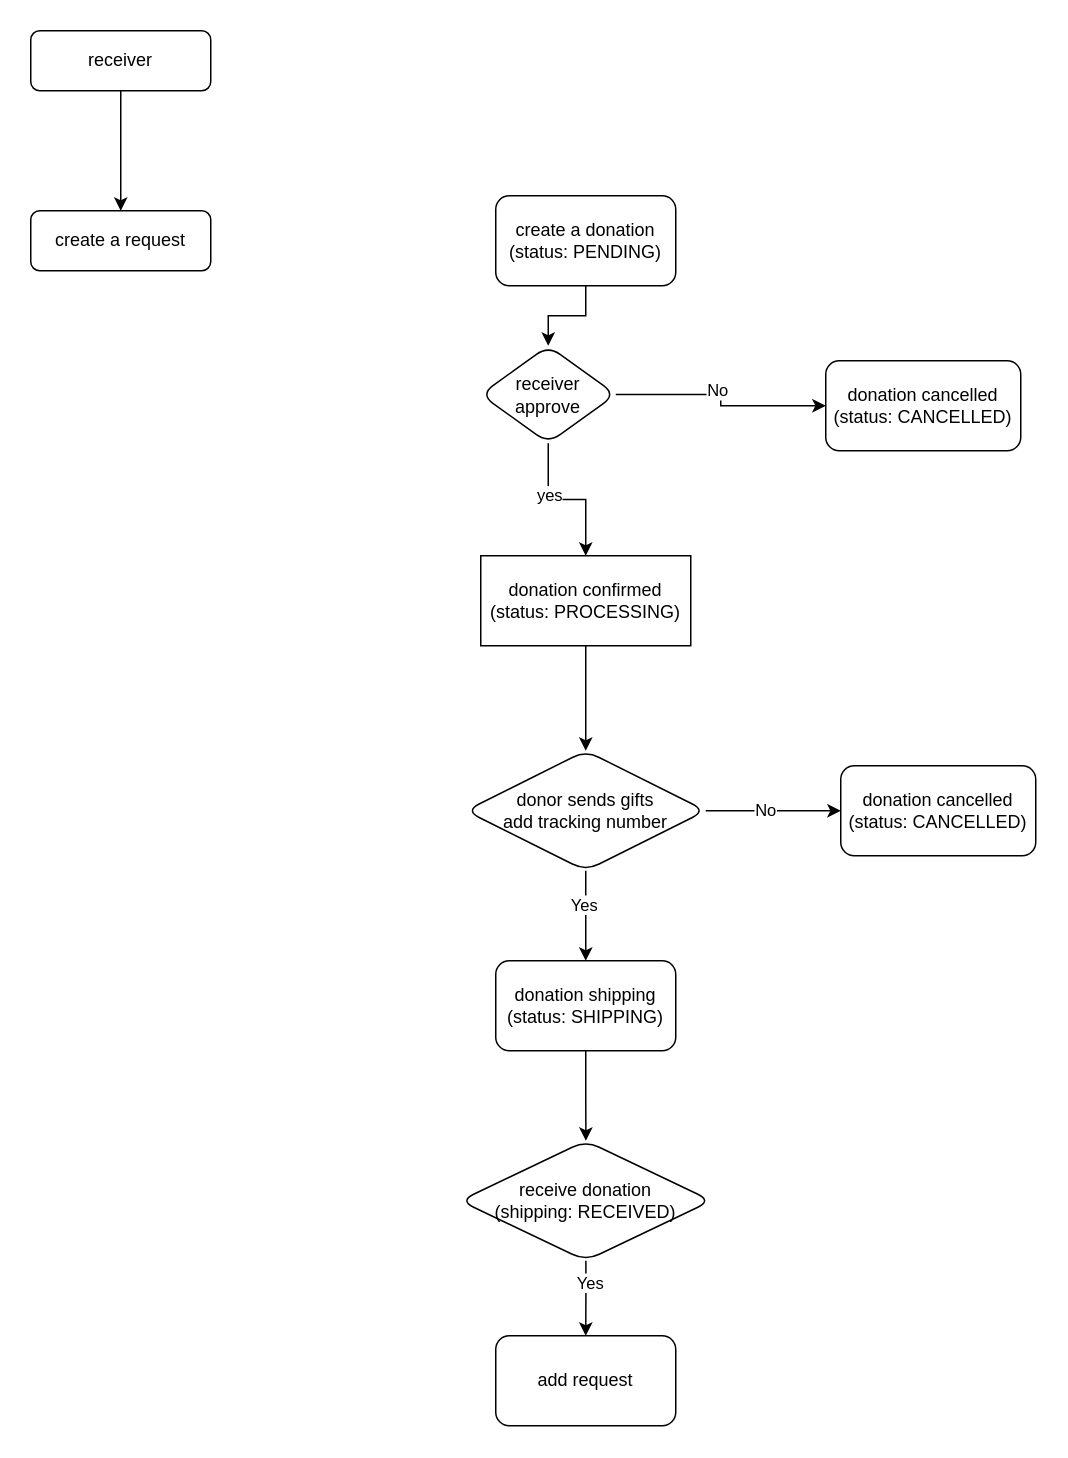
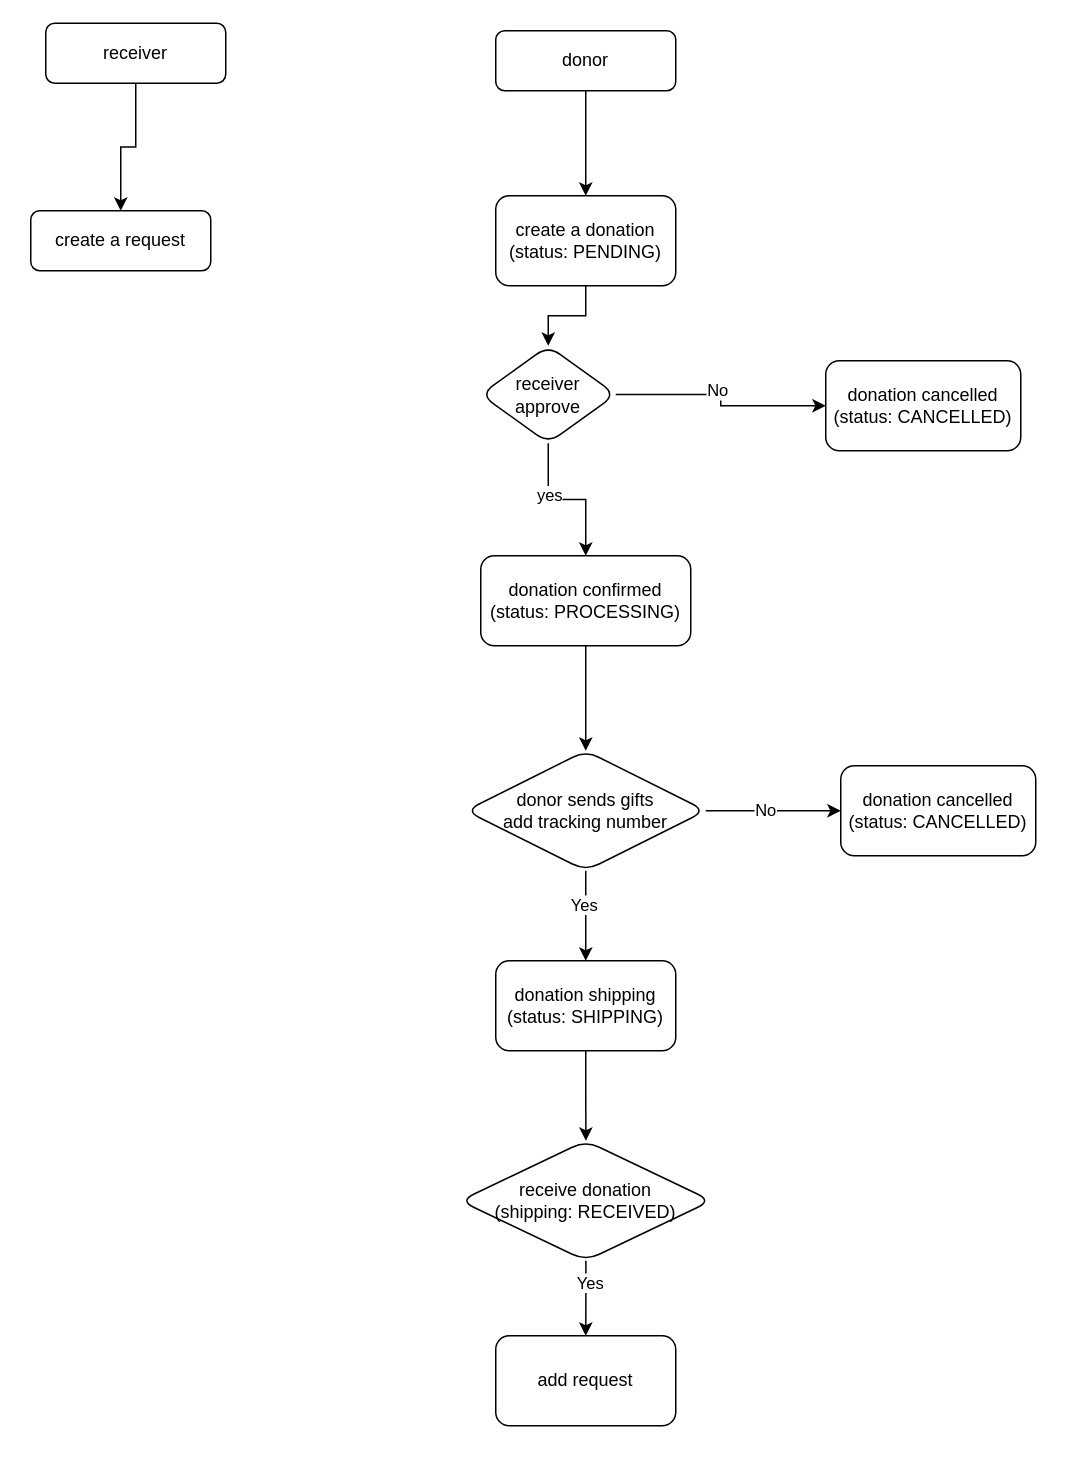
node "receiver": moved (121, 61) -> (136, 53)
node "donor": added
edge "donor" -> "create a donation (status: PENDING)": added
node "donation confirmed (status: PROCESSING)": shape rectangle -> rounded rectangle
